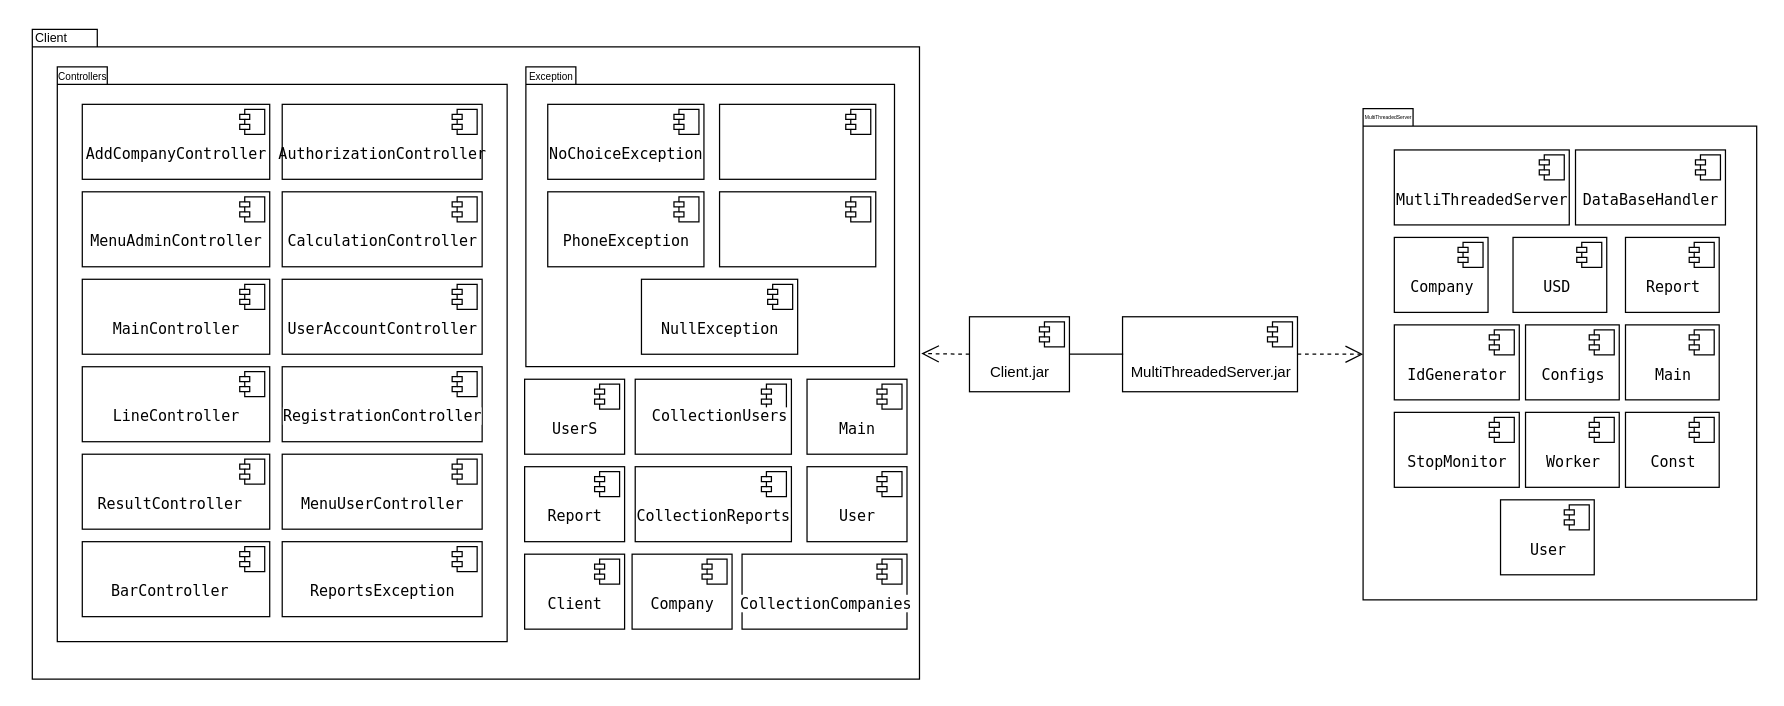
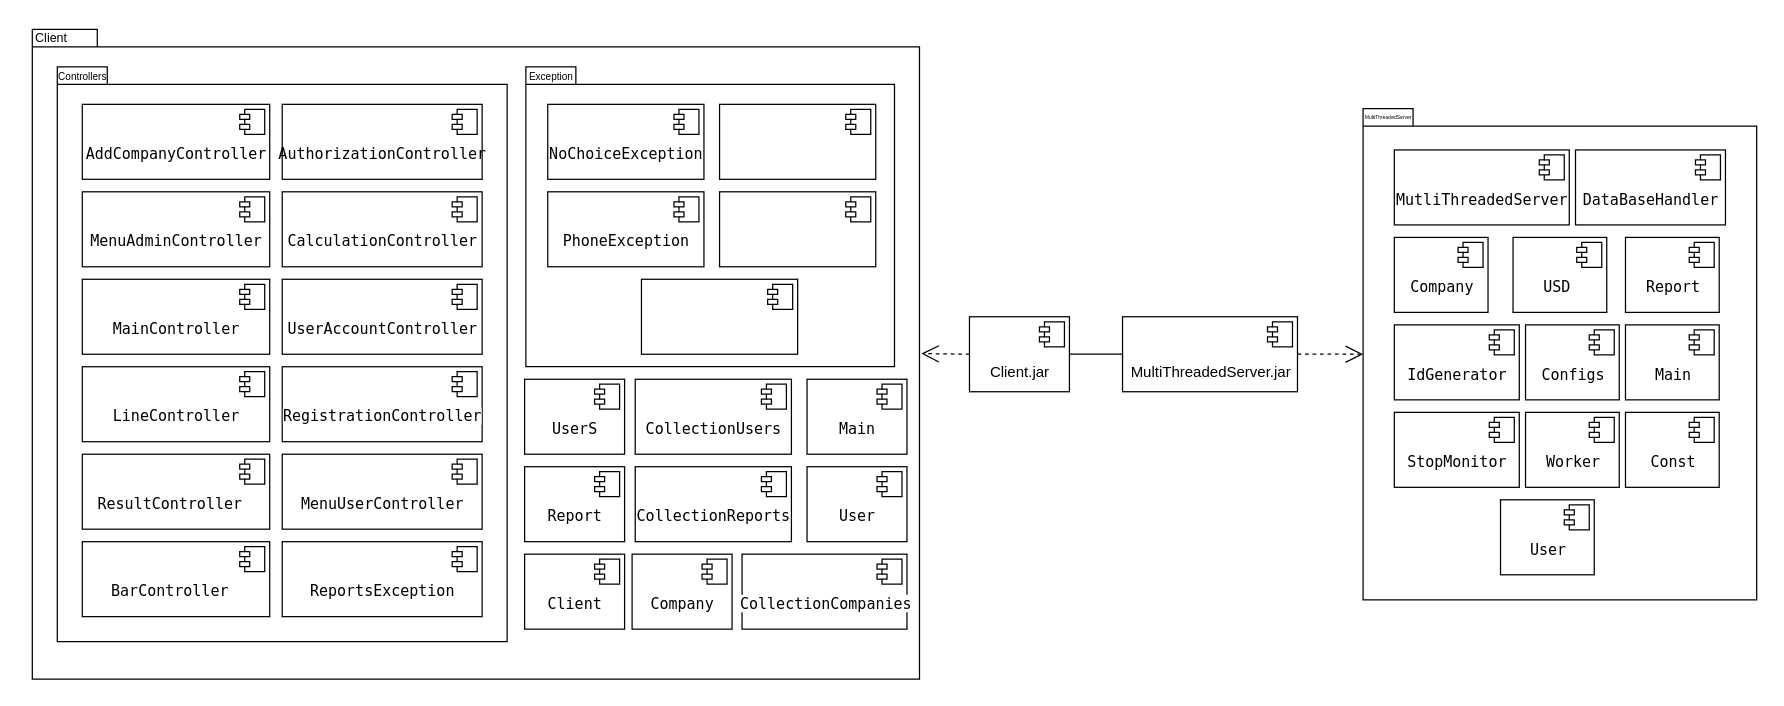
node "NullException": removed
node "CollectionUsers": moved (719, 417) -> (713, 429)
